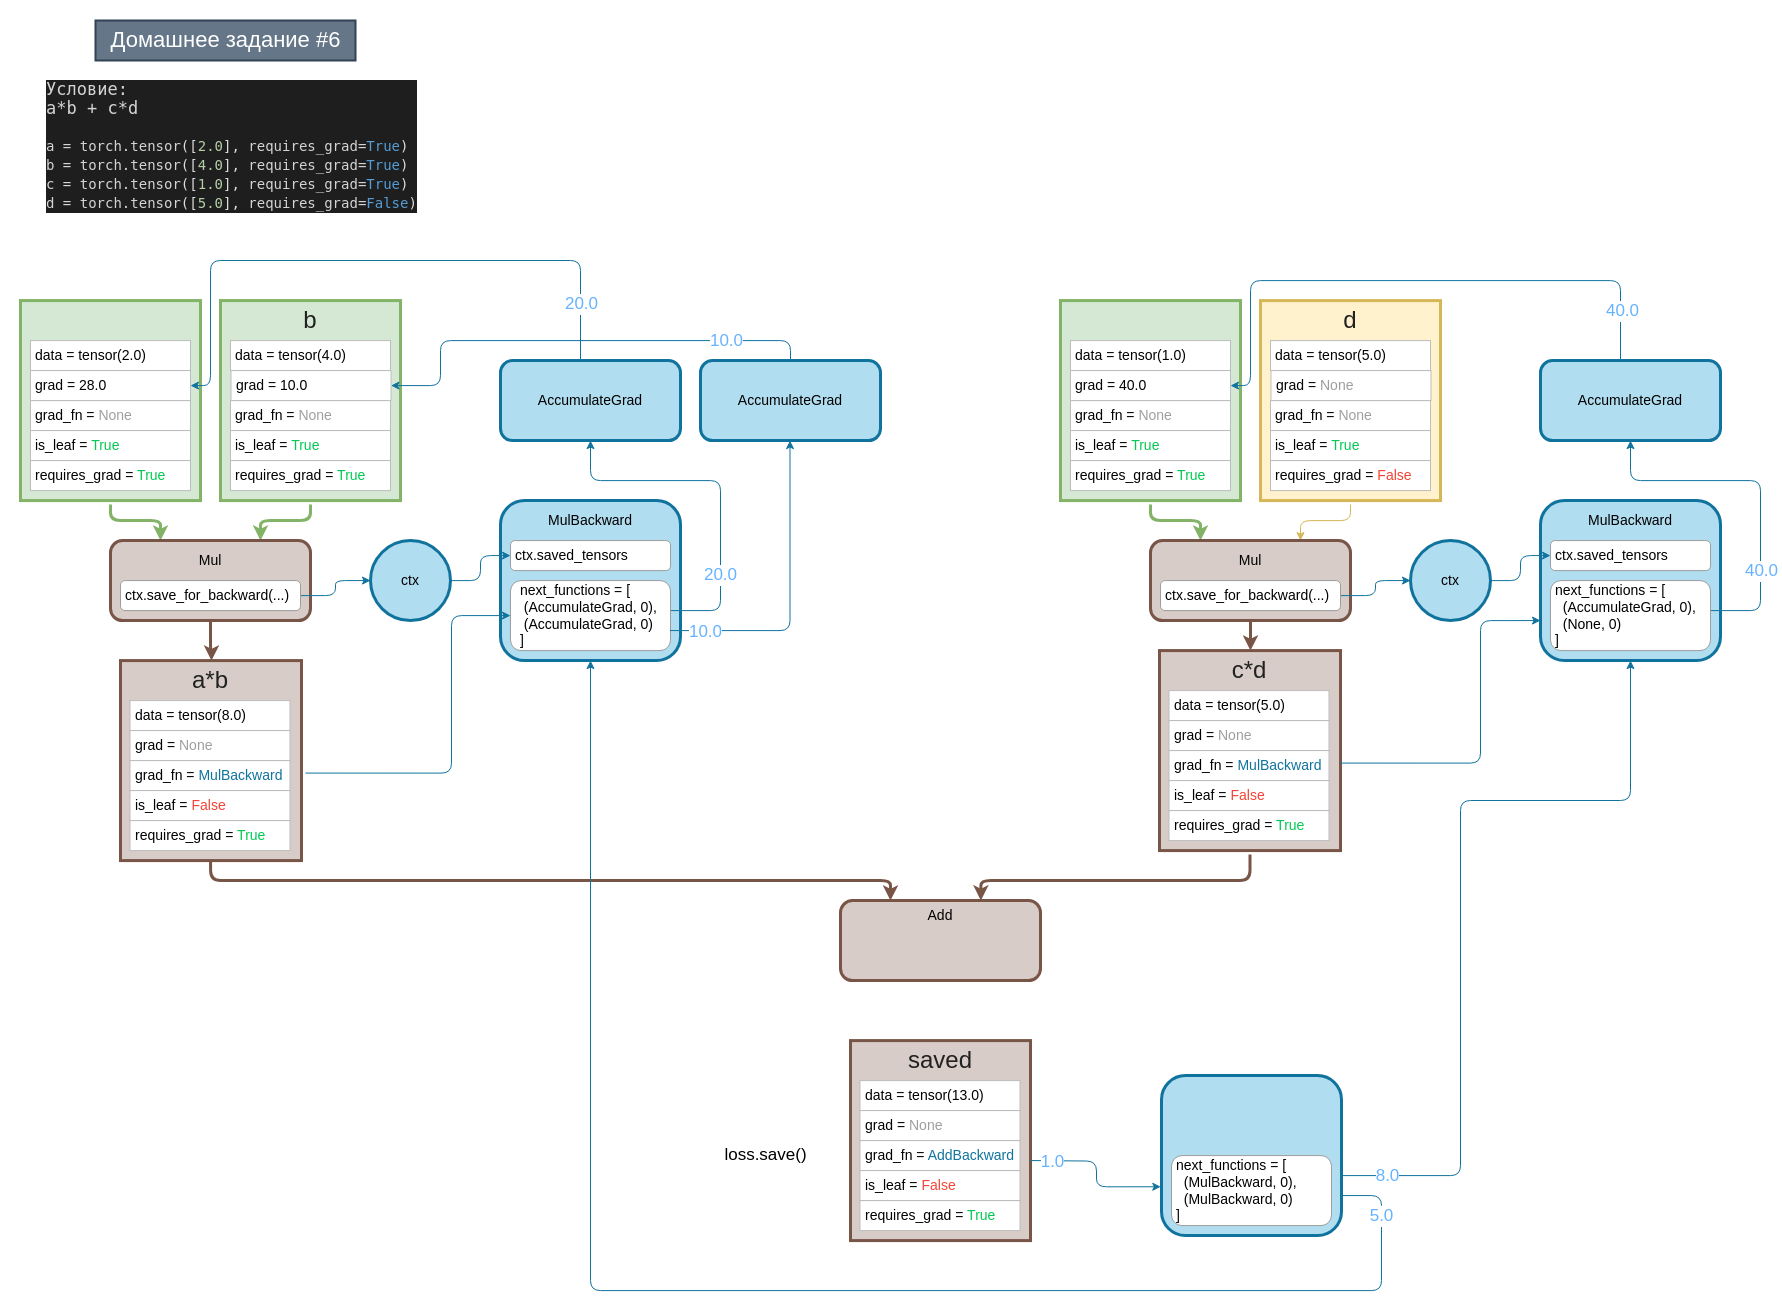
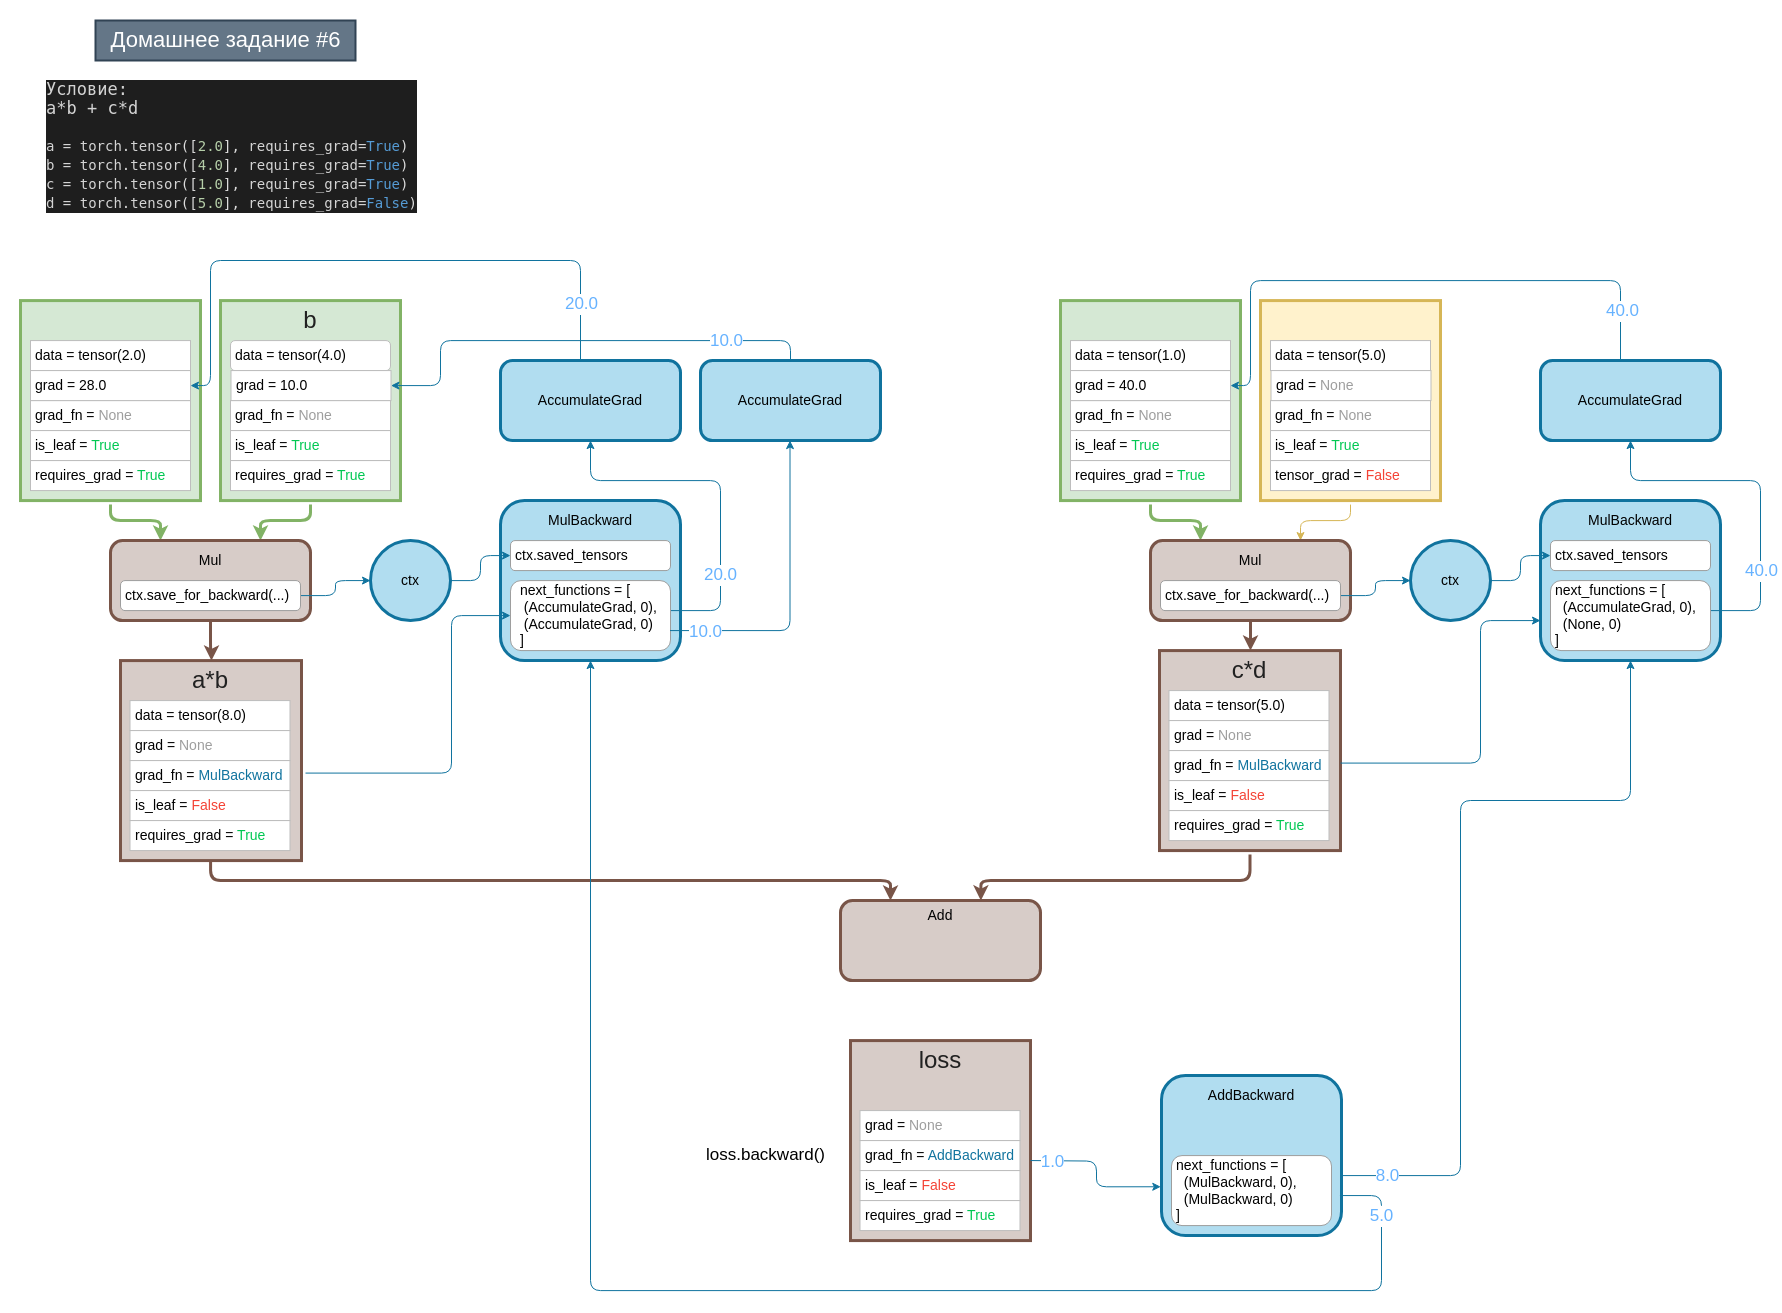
node "d": removed
node "data = tensor(4.0)": shape rectangle -> rounded rectangle
node "requires_grad = False": label "requires_grad = False" -> "tensor_grad = False"
node "saved": label "saved" -> "loss"
node "data = tensor(13.0)": removed
node "AddBackward": added
node "loss.save()": label "loss.save()" -> "loss.backward()"
